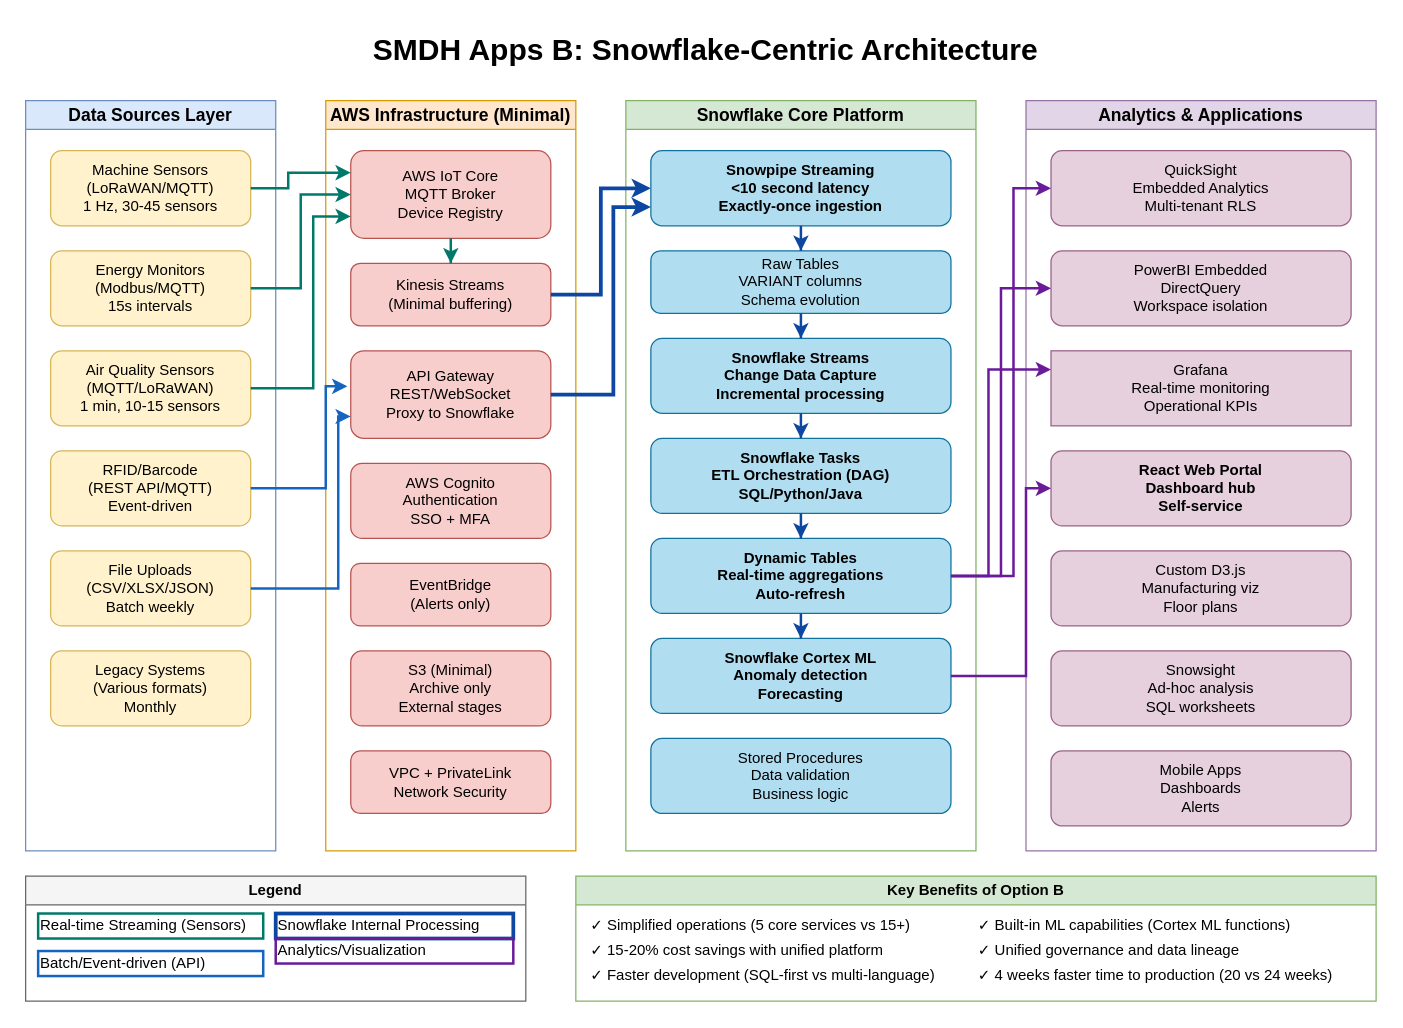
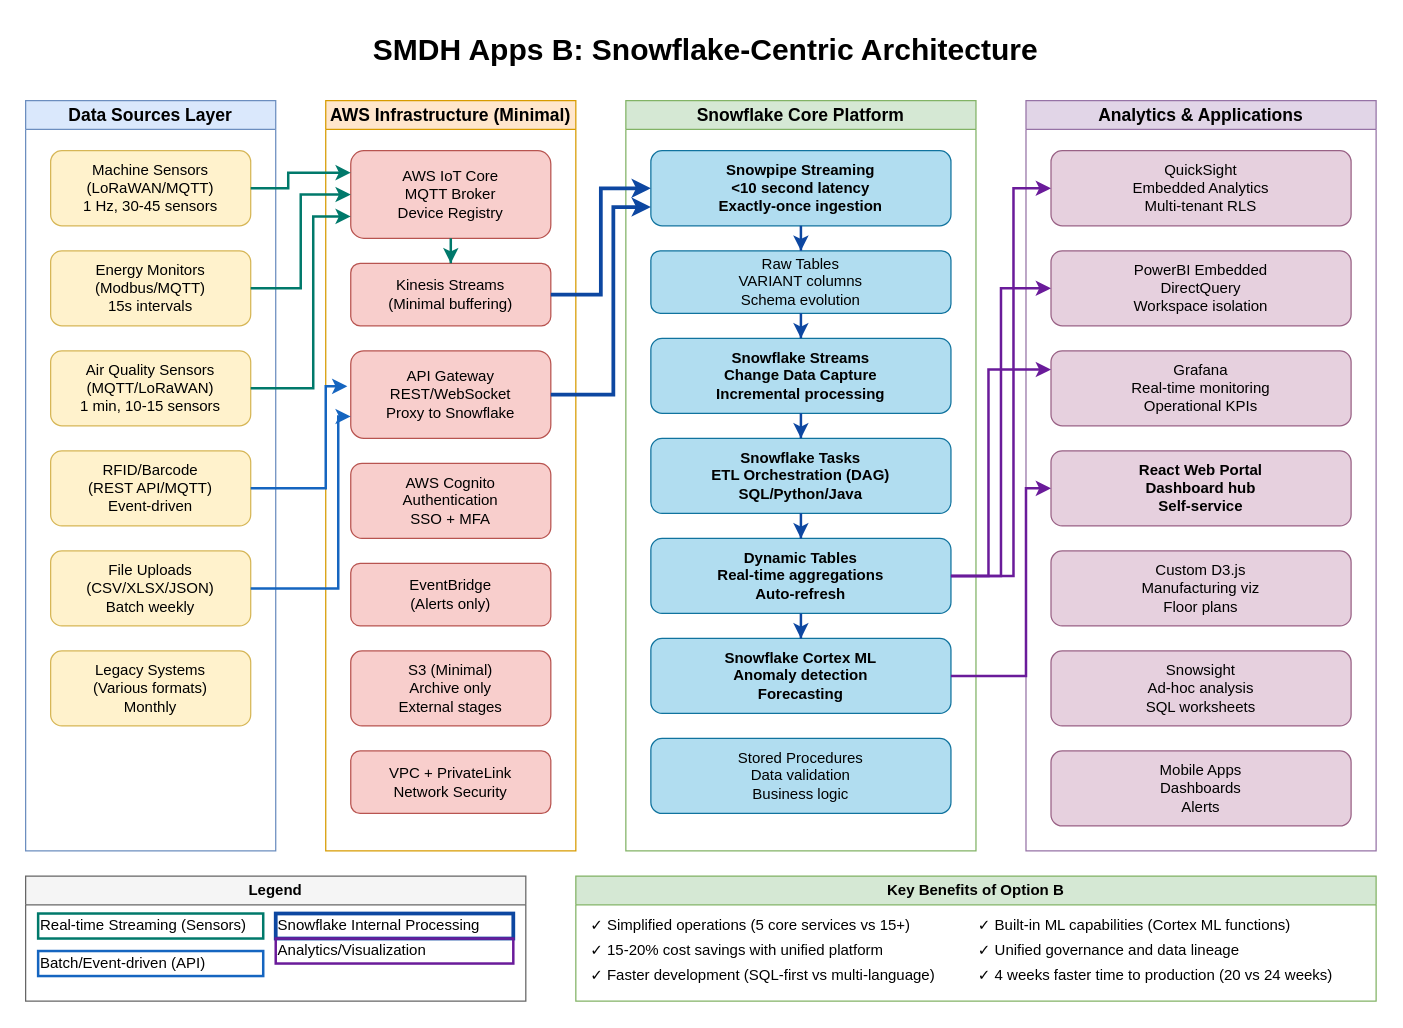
node "Grafana Real-time monitoring Operational KPIs": shape rectangle -> rounded rectangle
